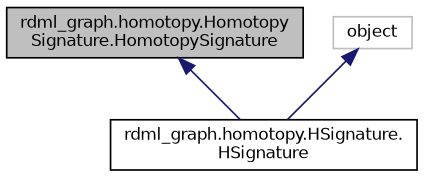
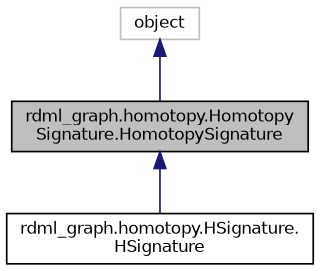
edge "rdml_graph.homotopy.HSignature. HSignature" -> "object": now "rdml_graph.homotopy.Homotopy Signature.HomotopySignature" -> "object"
